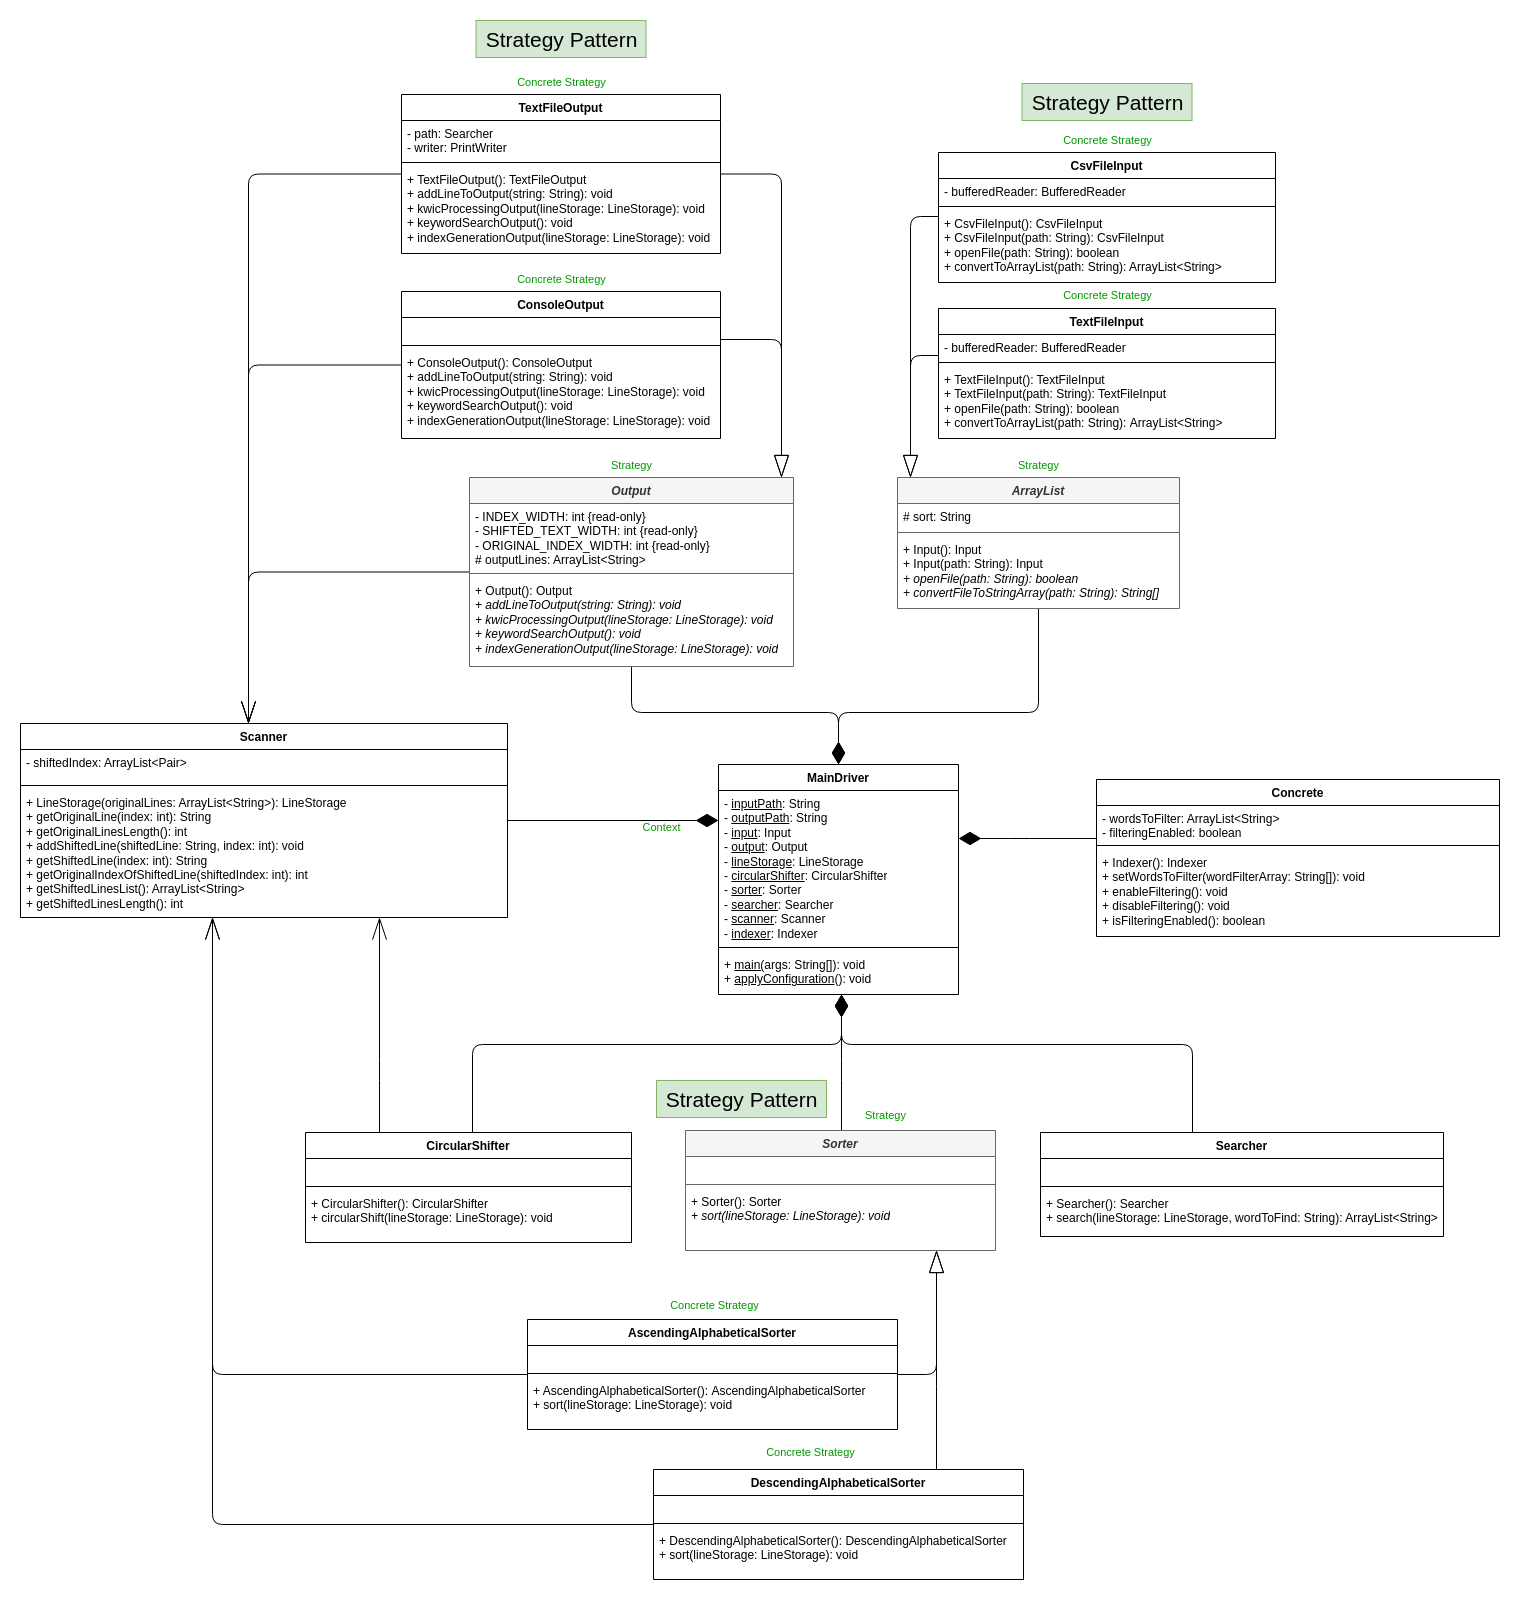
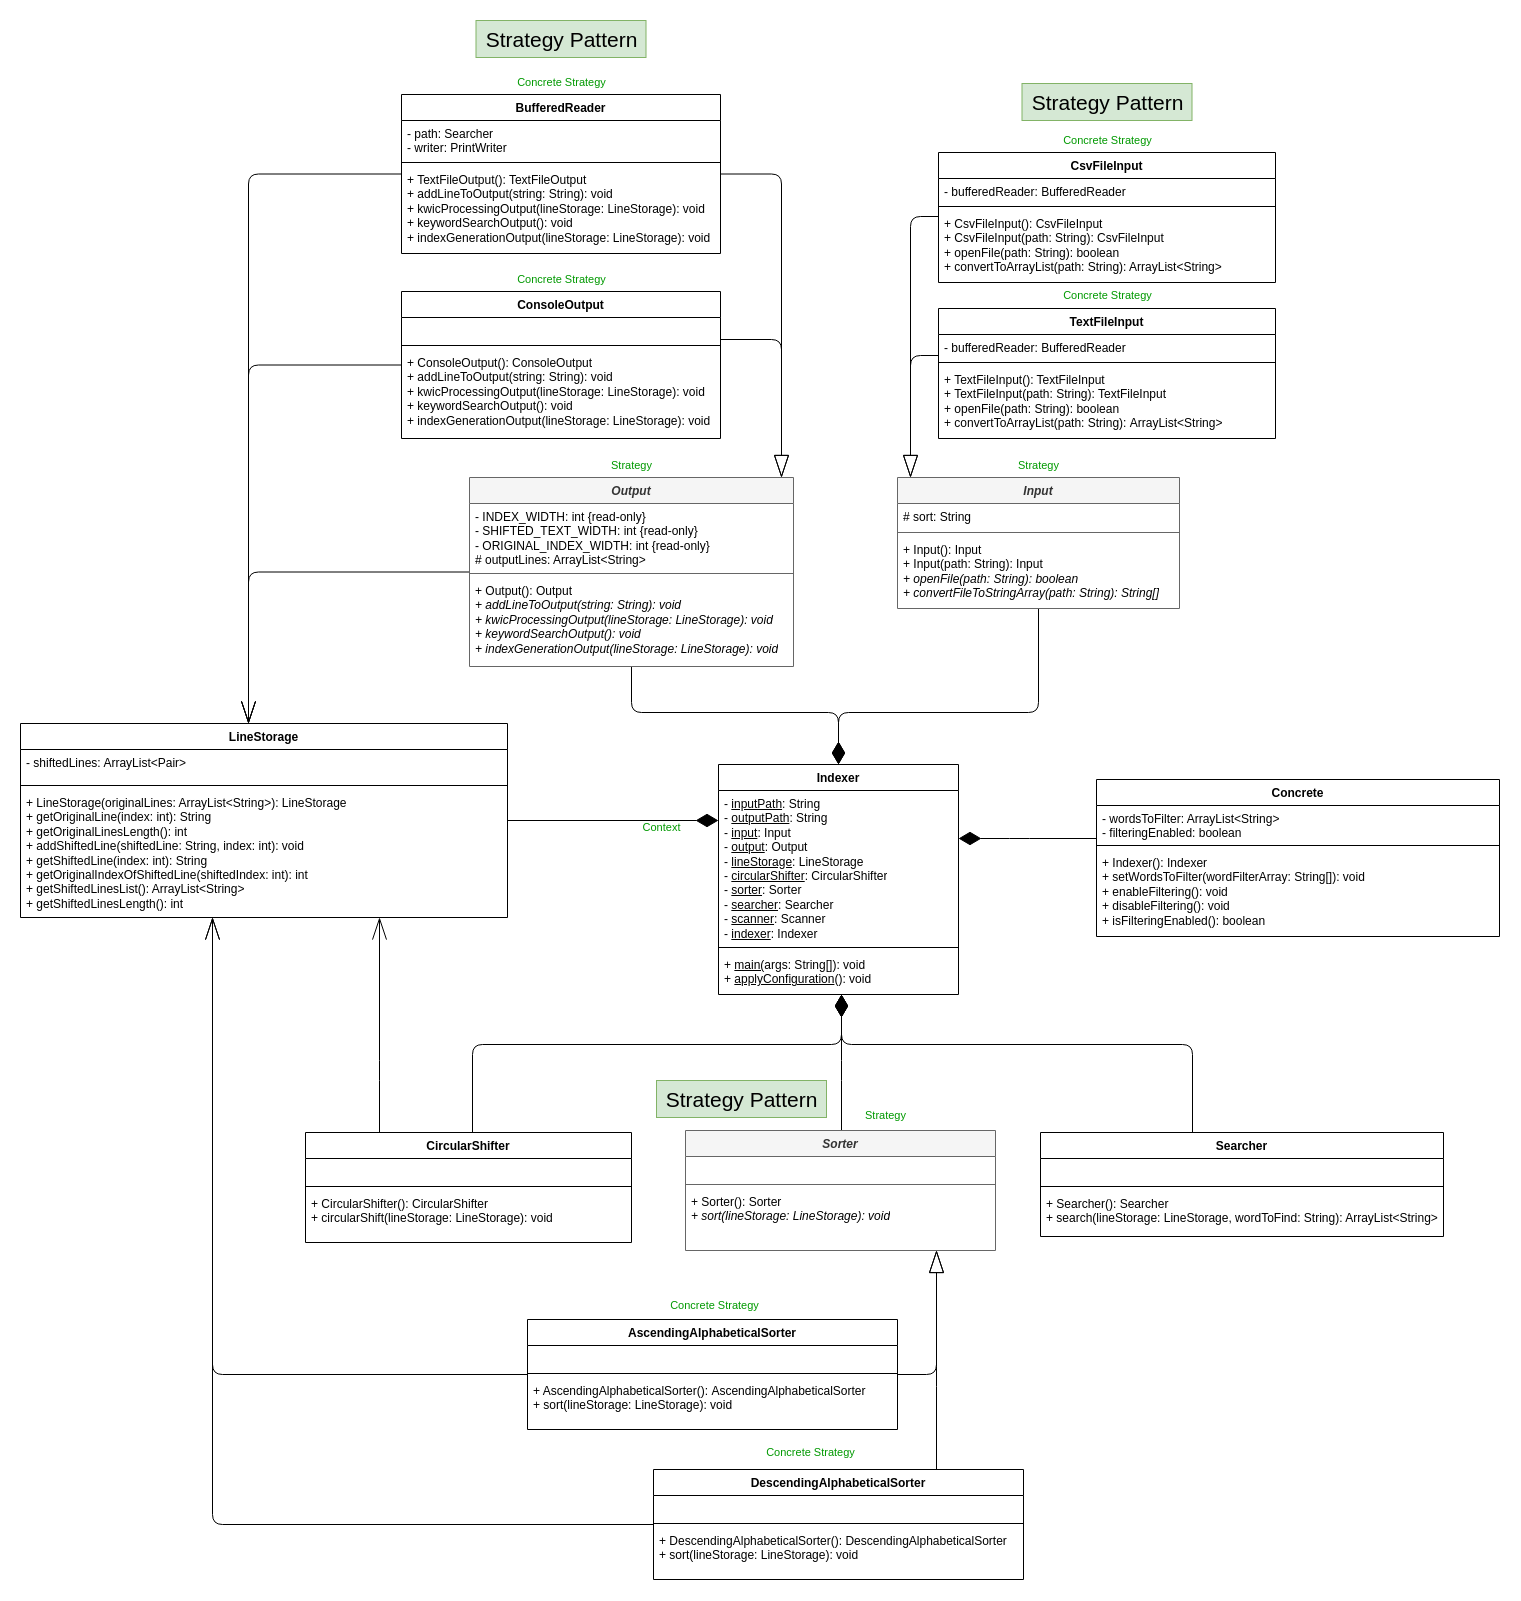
node "TextFileOutput": label "TextFileOutput" -> "BufferedReader"
node "ArrayList": label "ArrayList" -> "Input"
node "Scanner": label "Scanner" -> "LineStorage"
node "- shiftedIndex: ArrayList<Pair>": label "- shiftedIndex: ArrayList<Pair>" -> "- shiftedLines: ArrayList<Pair>"
node "MainDriver": label "MainDriver" -> "Indexer"
